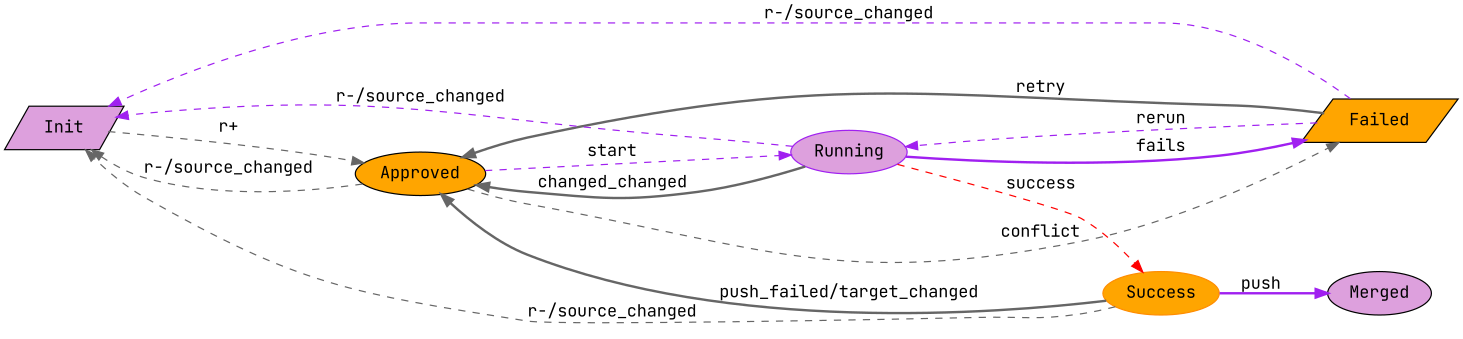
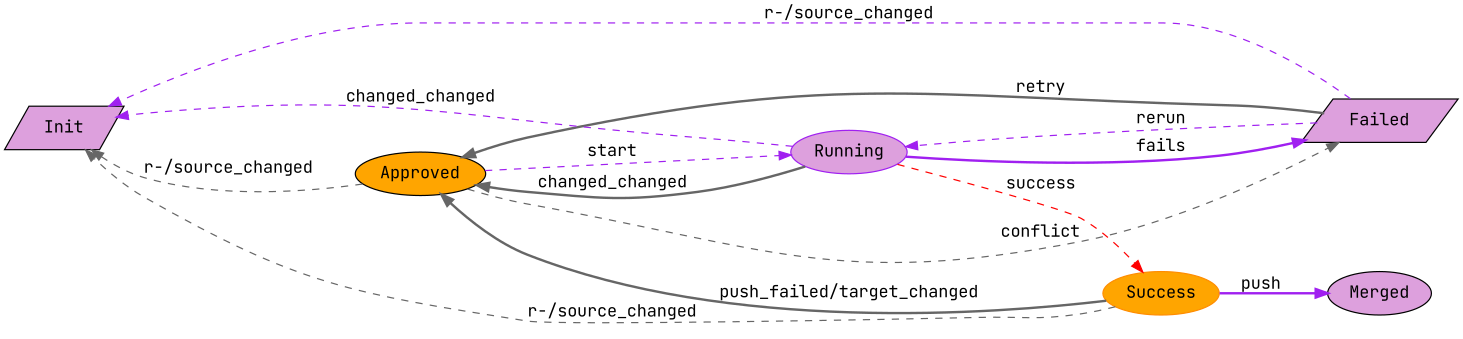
edge "Running" -> "Init": label "r-/source_changed" -> "changed_changed"
node "Failed": fillcolor orange -> plum
edge "Init" -> "Approved": removed, label "r+"
